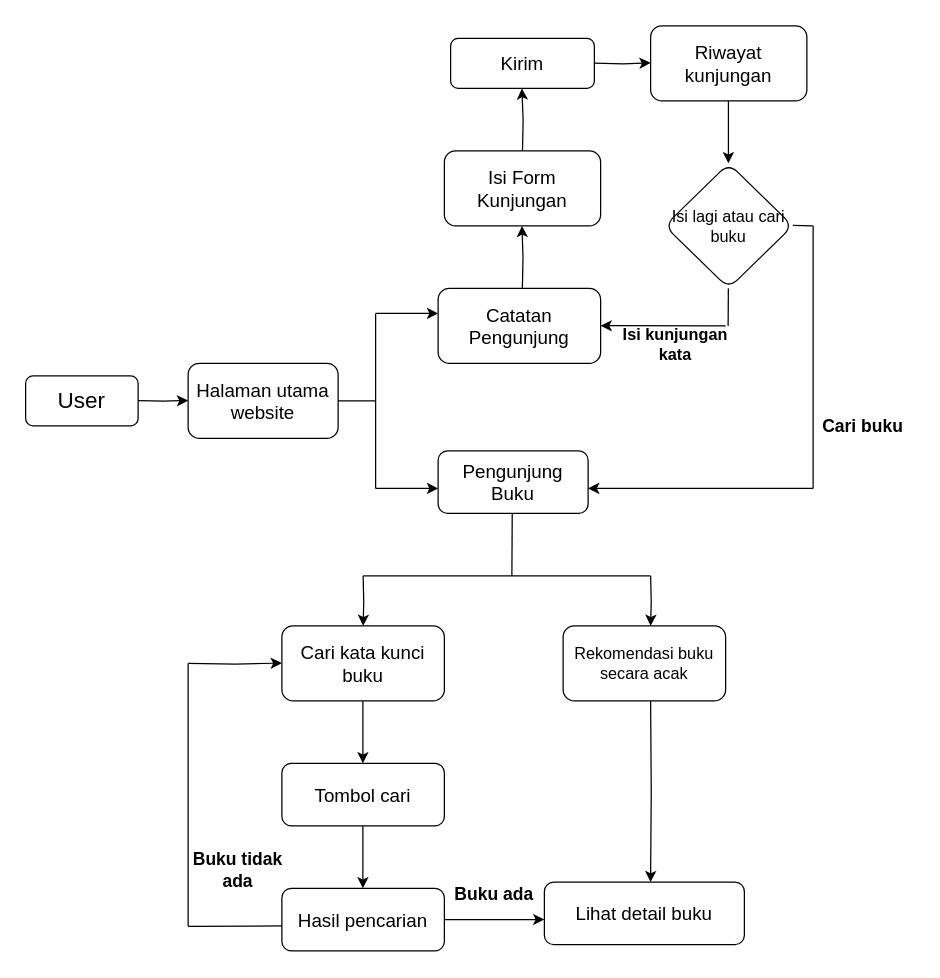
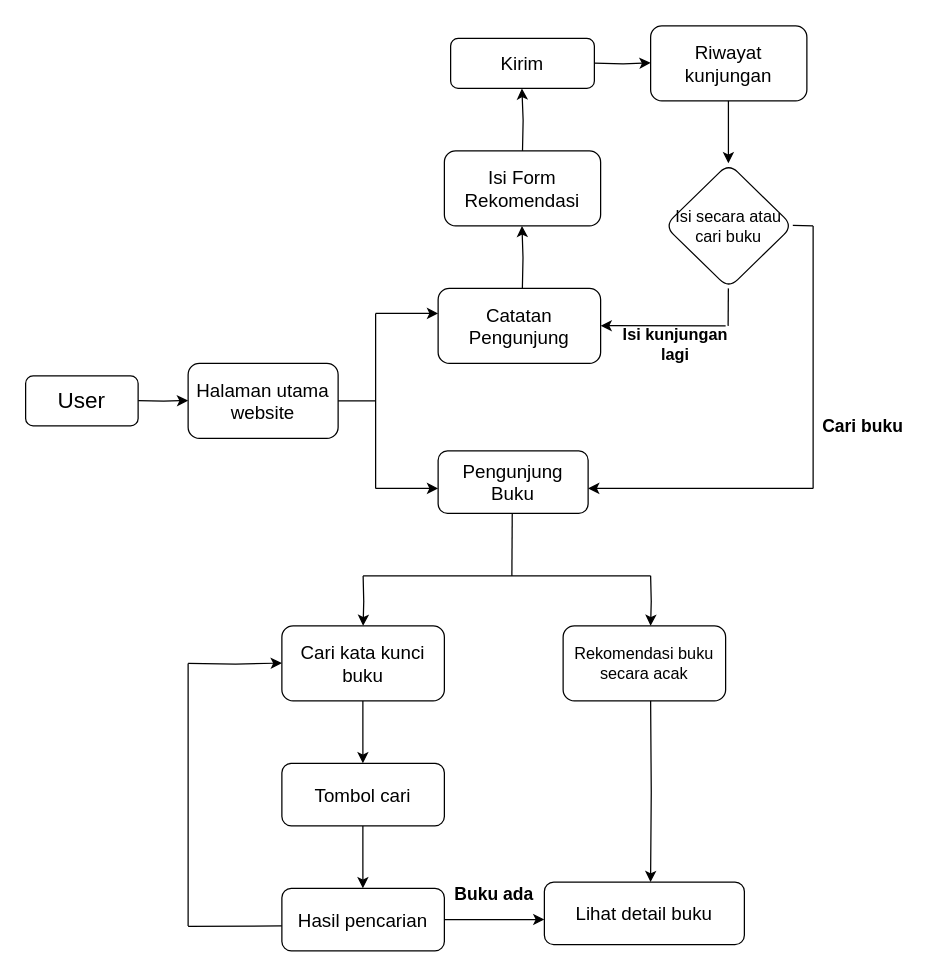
node "Isi Form Kunjungan": label "Isi Form Kunjungan" -> "Isi Form Rekomendasi"
node "Isi lagi atau cari buku": label "Isi lagi atau cari buku" -> "Isi secara atau cari buku"
node "Isi kunjungan kata": label "Isi kunjungan kata" -> "Isi kunjungan lagi"
node "Buku tidak ada": removed
